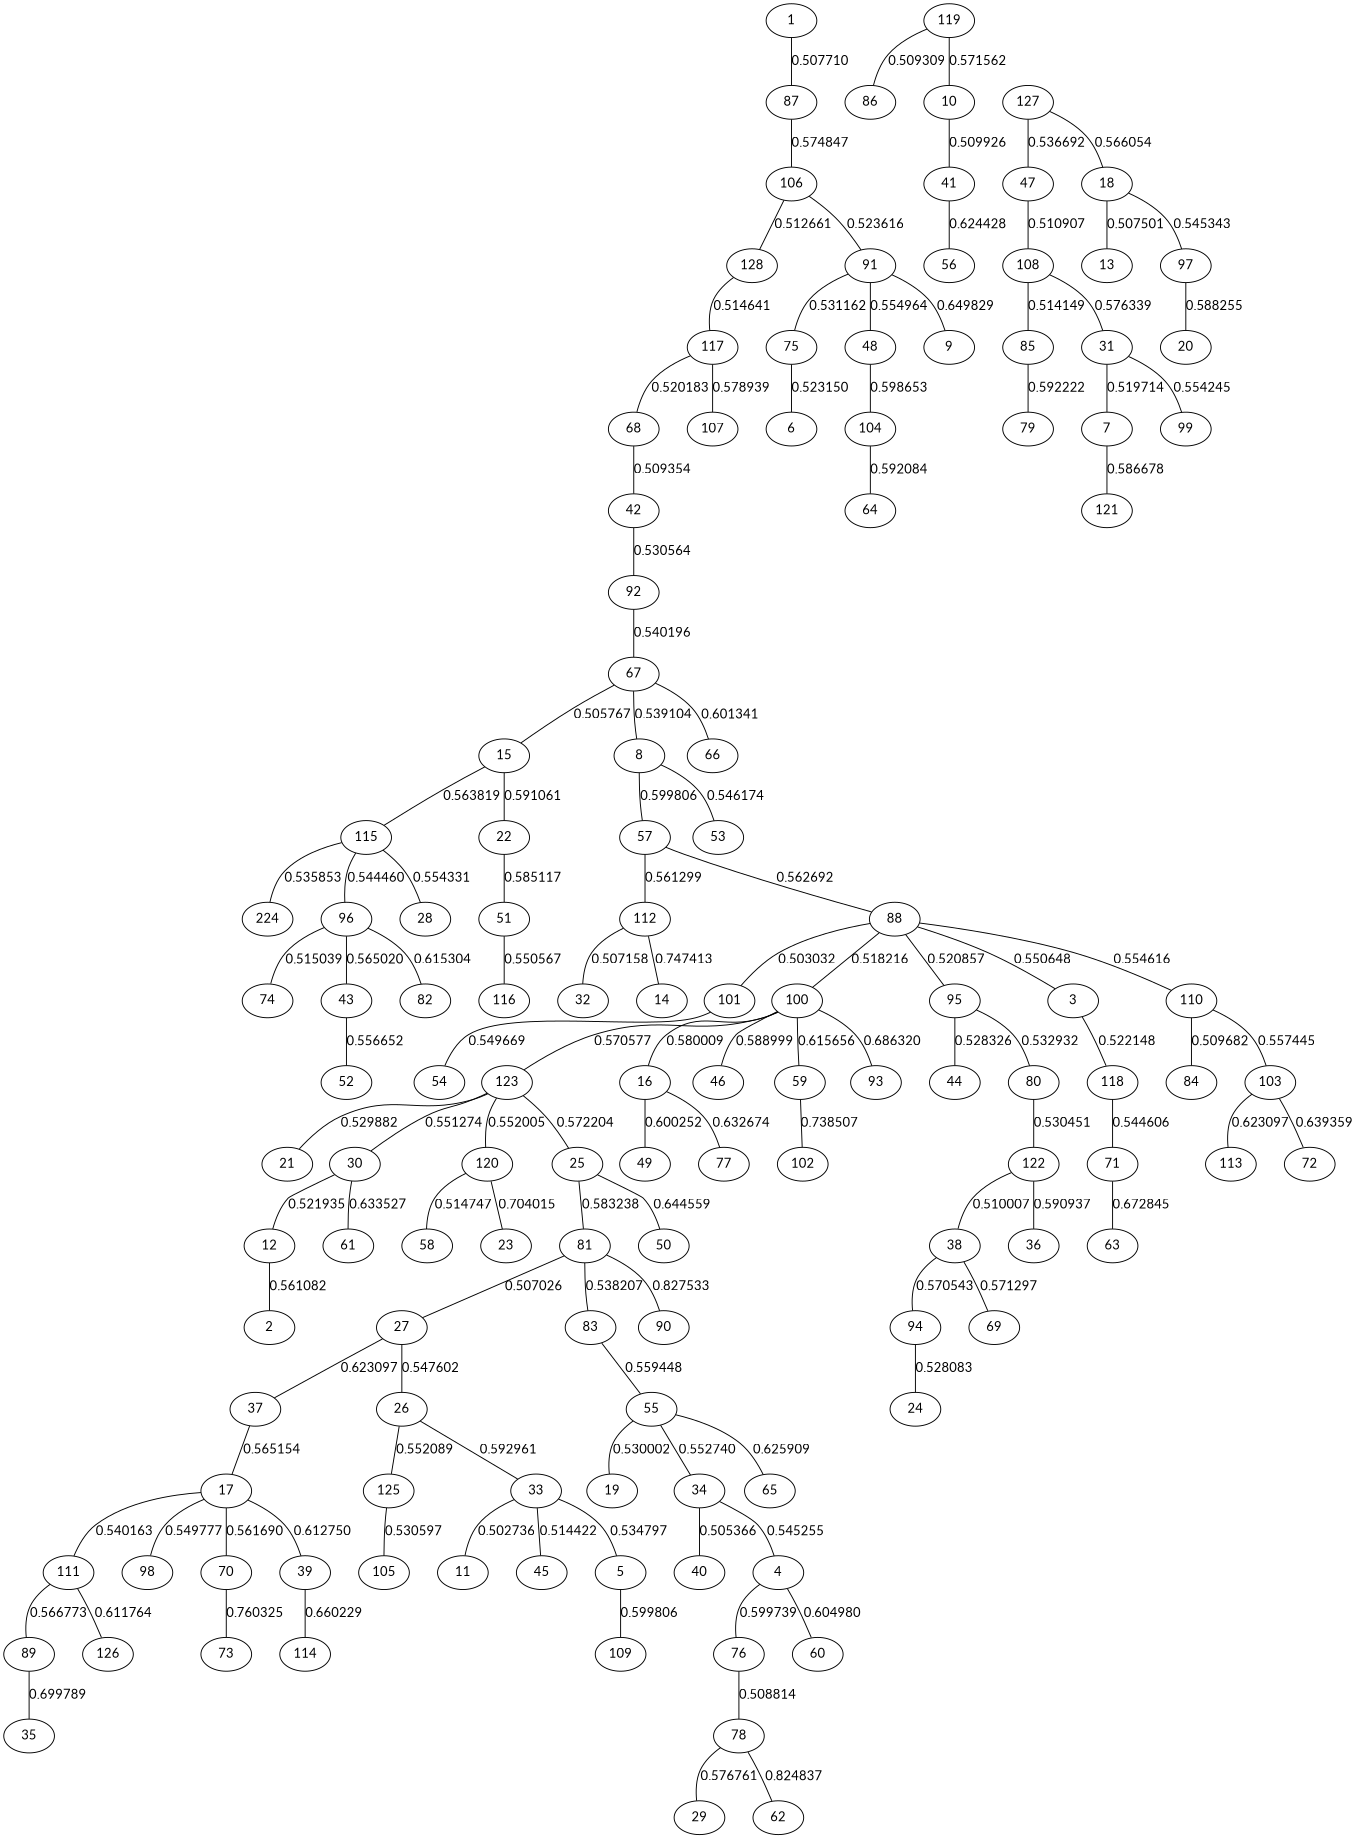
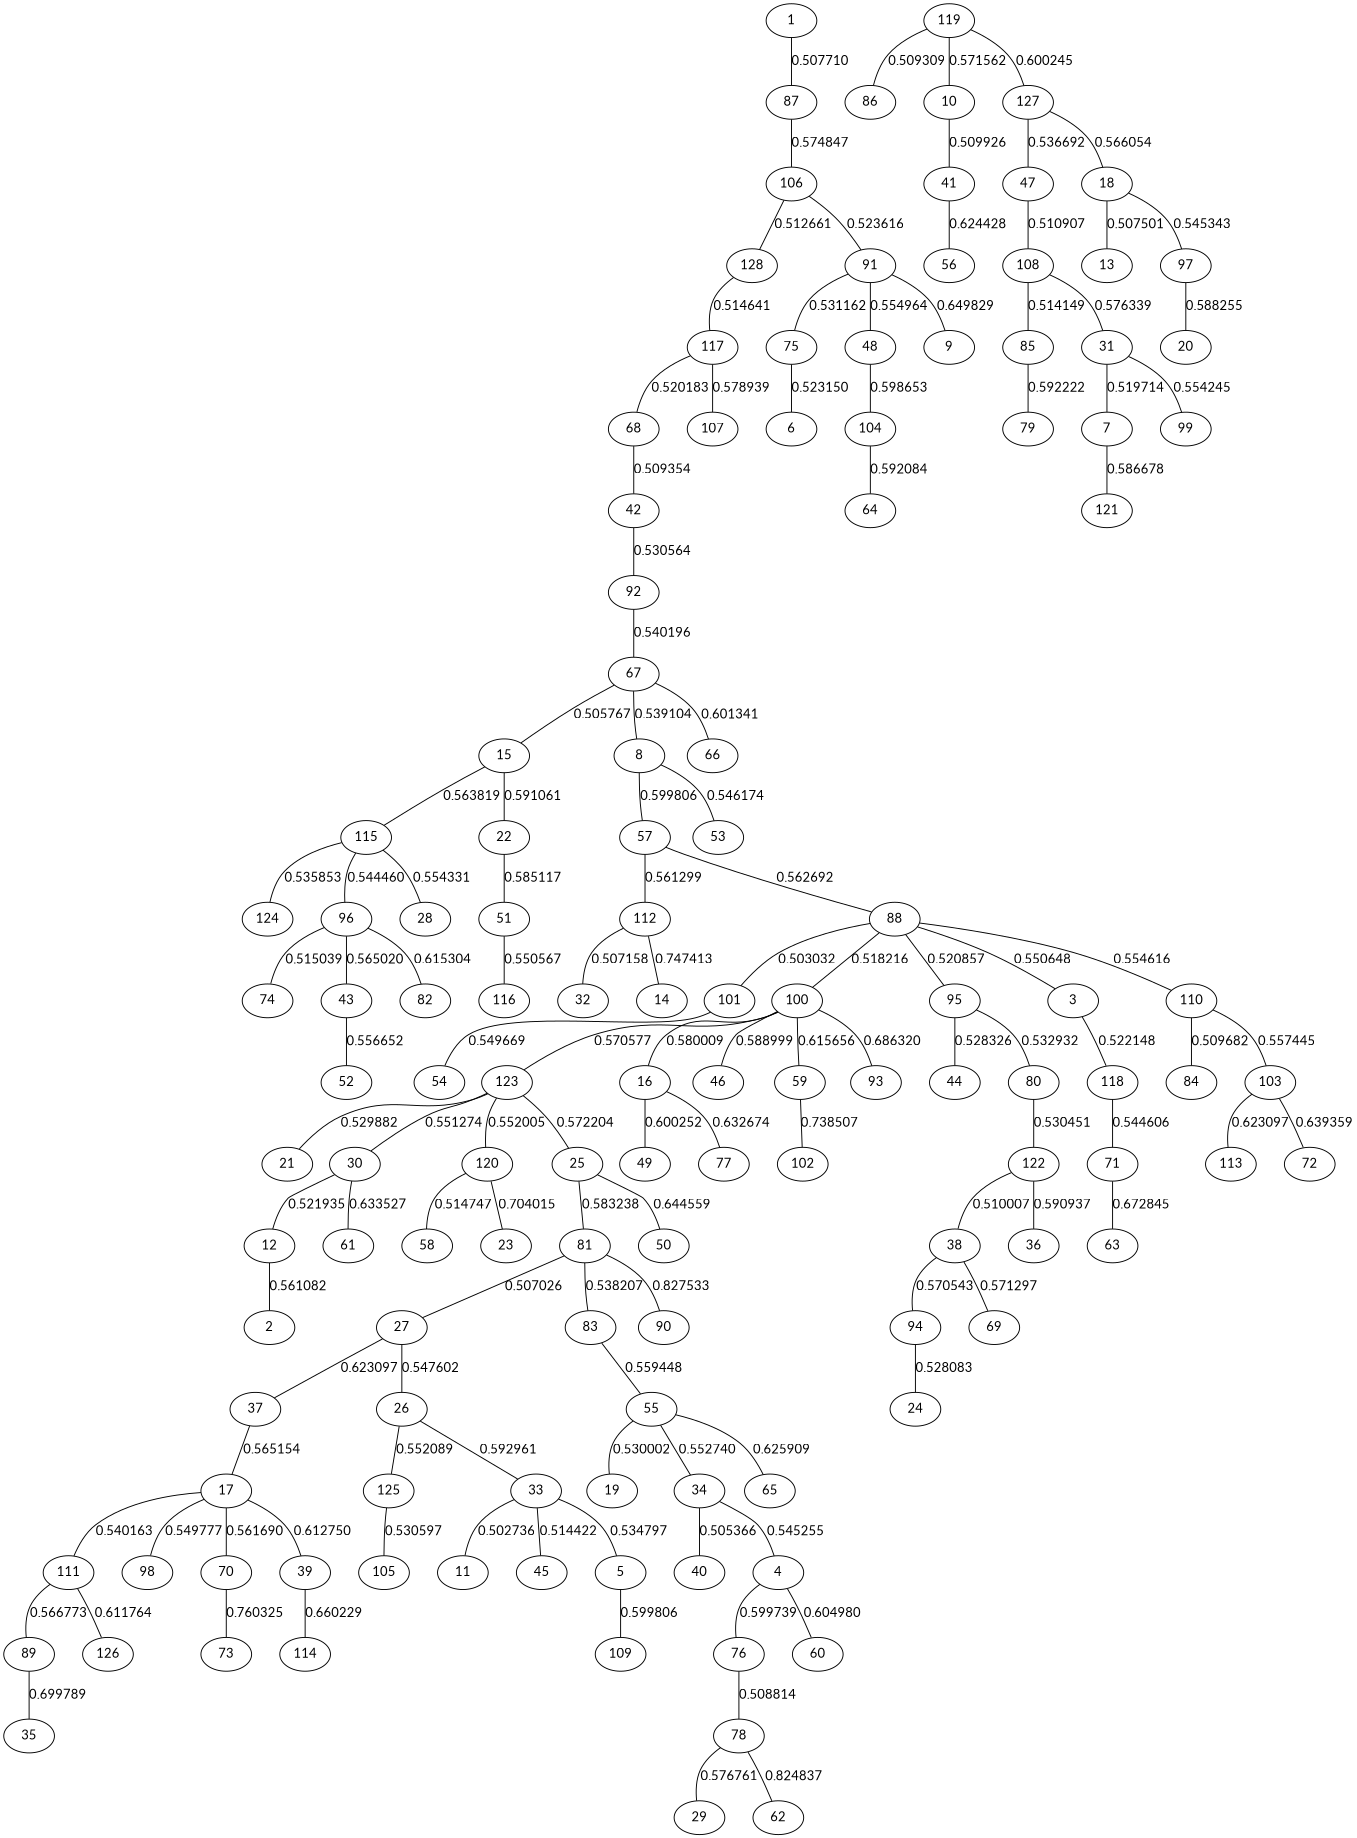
edge "119" -- "127": added, label "0.600245"
node "224": label "224" -> "124"
